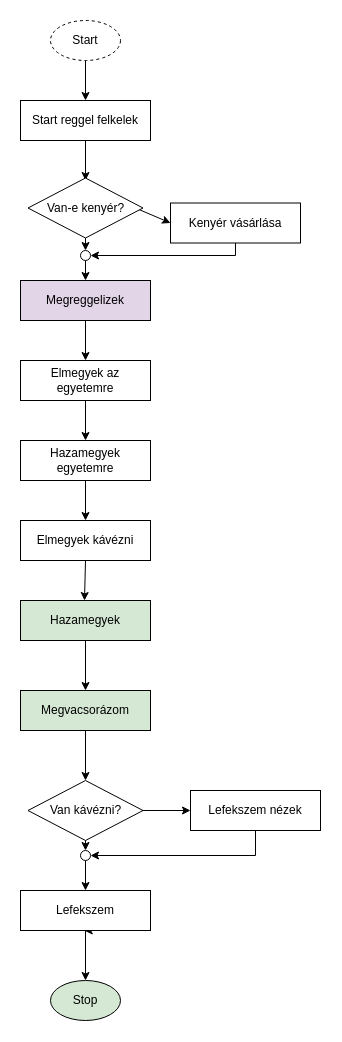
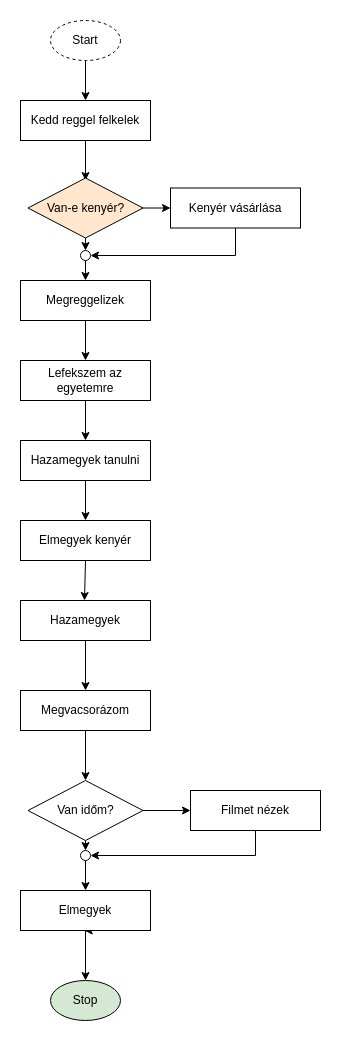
node "Start reggel felkelek": label "Start reggel felkelek" -> "Kedd reggel felkelek"
node "Van-e kenyér?": fillcolor #ffffff -> #ffe6cc
node "Kenyér vásárlása": moved (236, 223) -> (236, 208)
node "Megreggelizek": fillcolor #e1d5e7 -> #ffffff
node "Elmegyek az egyetemre": label "Elmegyek az egyetemre" -> "Lefekszem az egyetemre"
node "Hazamegyek egyetemre": label "Hazamegyek egyetemre" -> "Hazamegyek tanulni"
node "Elmegyek kávézni": label "Elmegyek kávézni" -> "Elmegyek kenyér"
node "Hazamegyek": fillcolor #d5e8d4 -> #ffffff
node "Megvacsorázom": fillcolor #d5e8d4 -> #ffffff
node "Van kávézni?": label "Van kávézni?" -> "Van időm?"
node "Lefekszem nézek": label "Lefekszem nézek" -> "Filmet nézek"
node "Lefekszem": label "Lefekszem" -> "Elmegyek"
